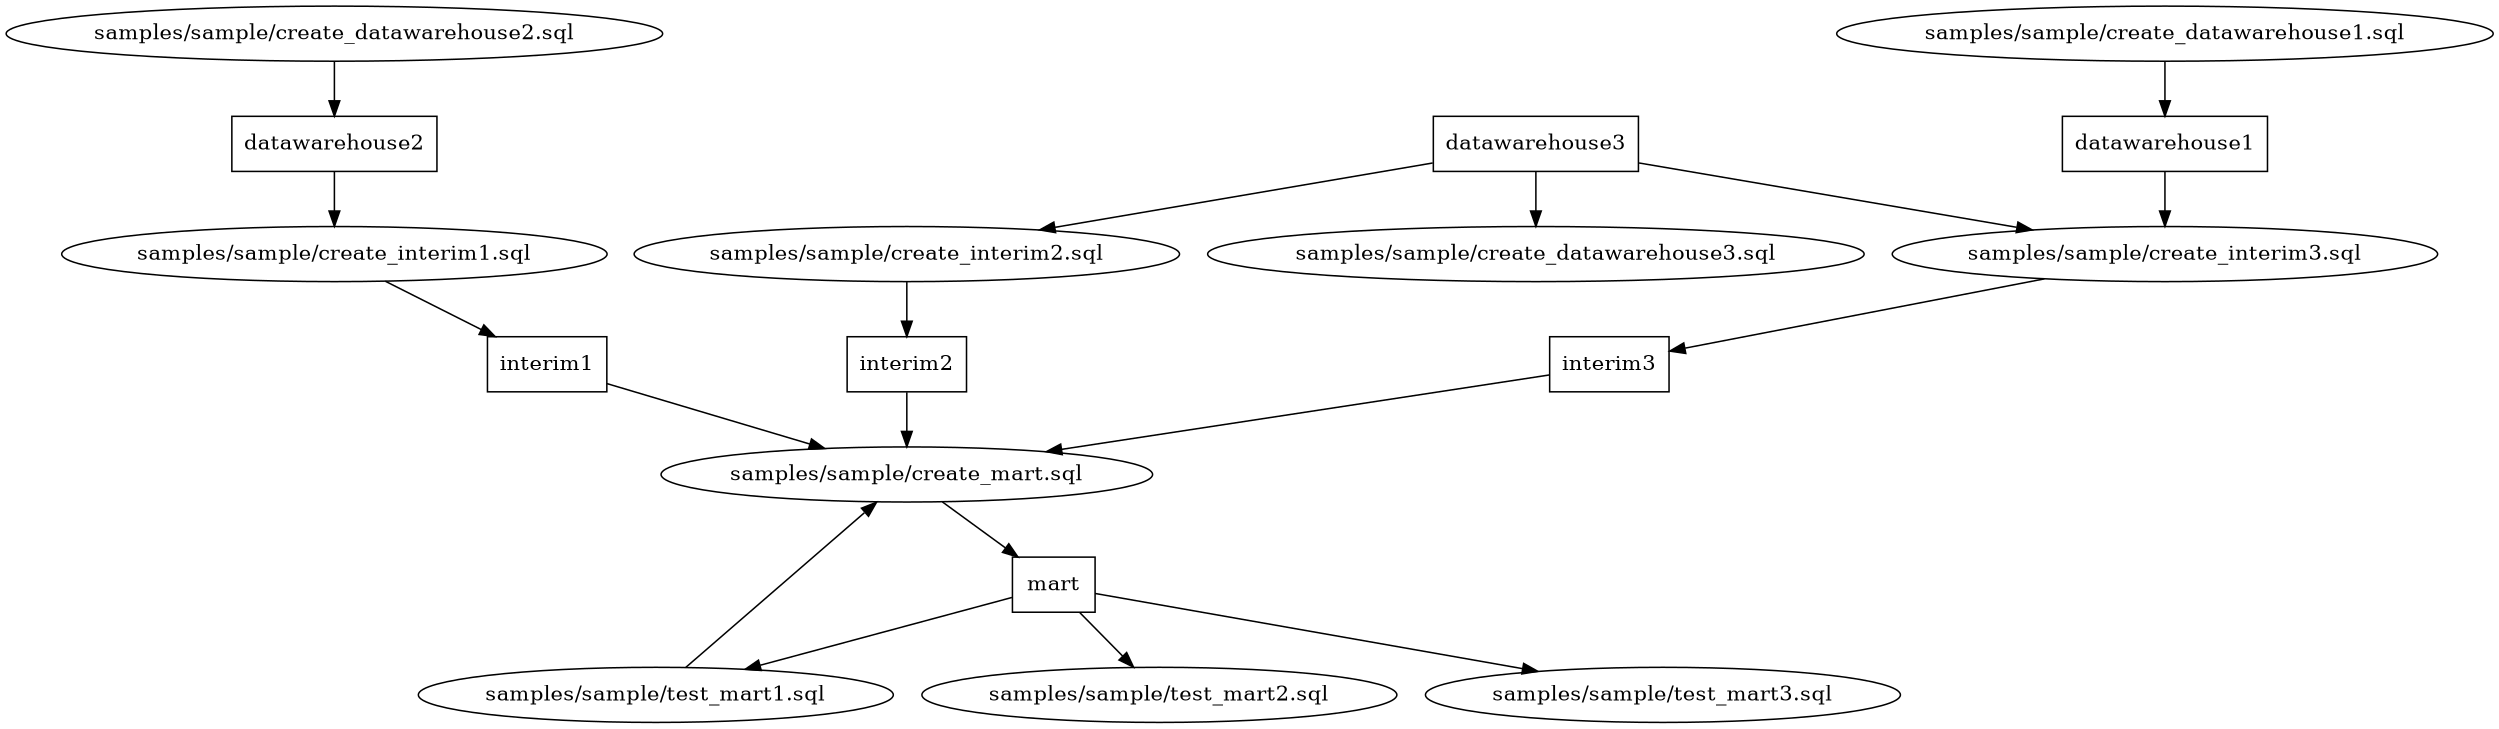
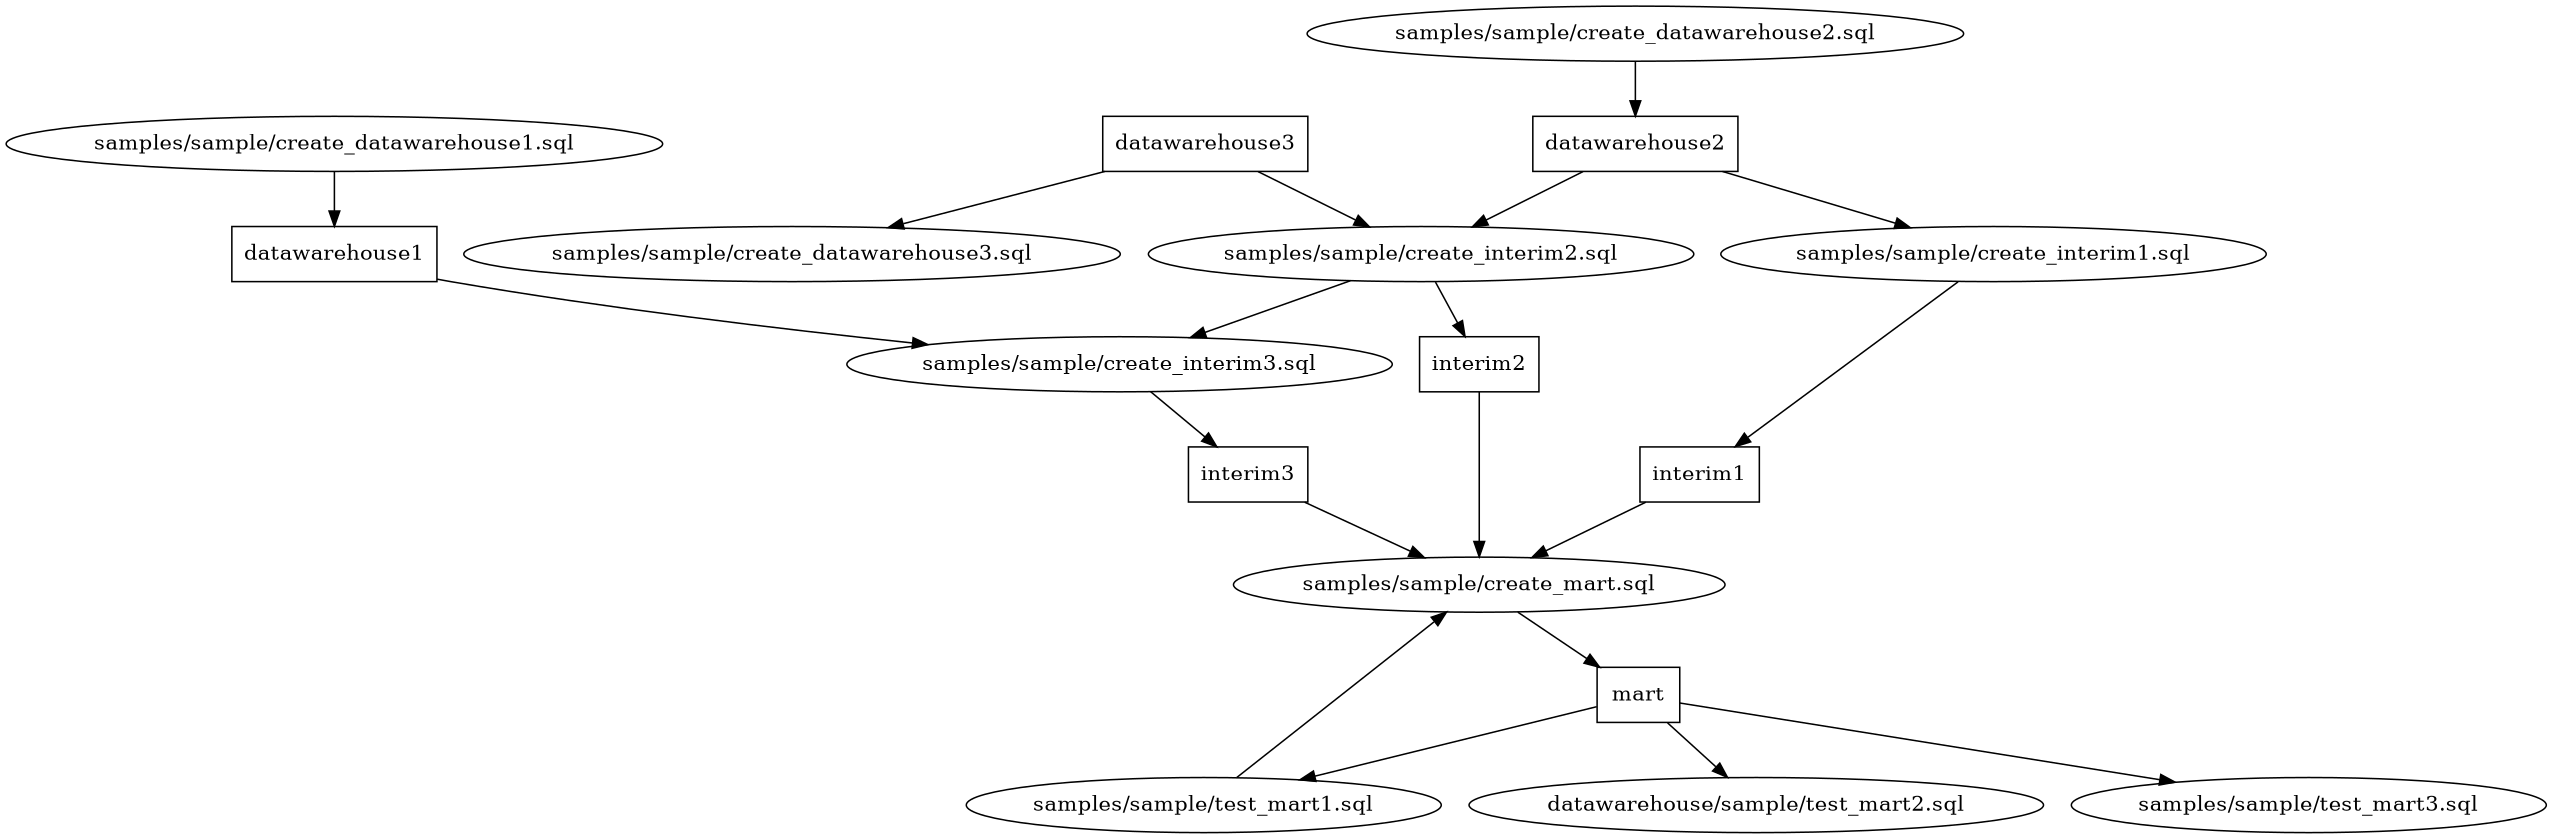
edge "datawarehouse3" -> "samples/sample/create_interim3.sql": now "samples/sample/create_interim2.sql" -> "samples/sample/create_interim3.sql"
edge "datawarehouse2" -> "samples/sample/create_interim2.sql": added
node "samples/sample/test_mart2.sql": label "samples/sample/test_mart2.sql" -> "datawarehouse/sample/test_mart2.sql"
